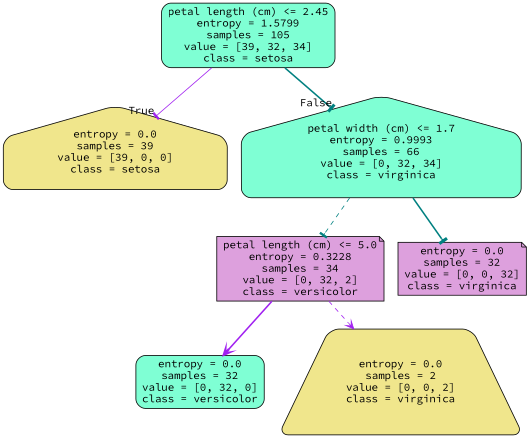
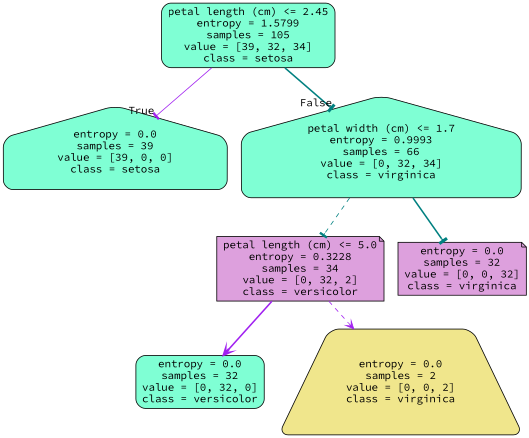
node "entropy = 0.0 samples = 39 value = [39, 0, 0] class = setosa": fillcolor khaki -> aquamarine
